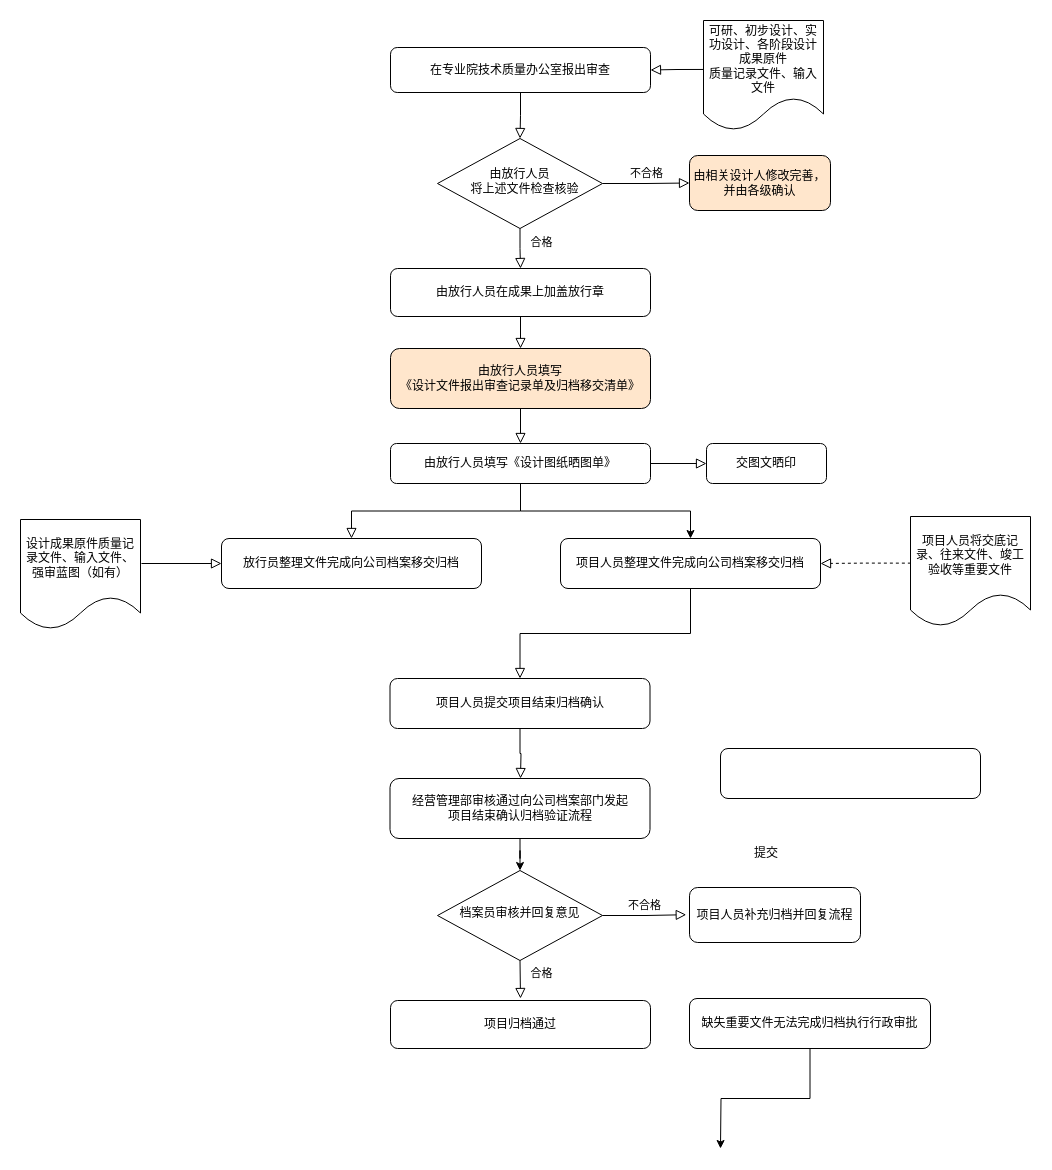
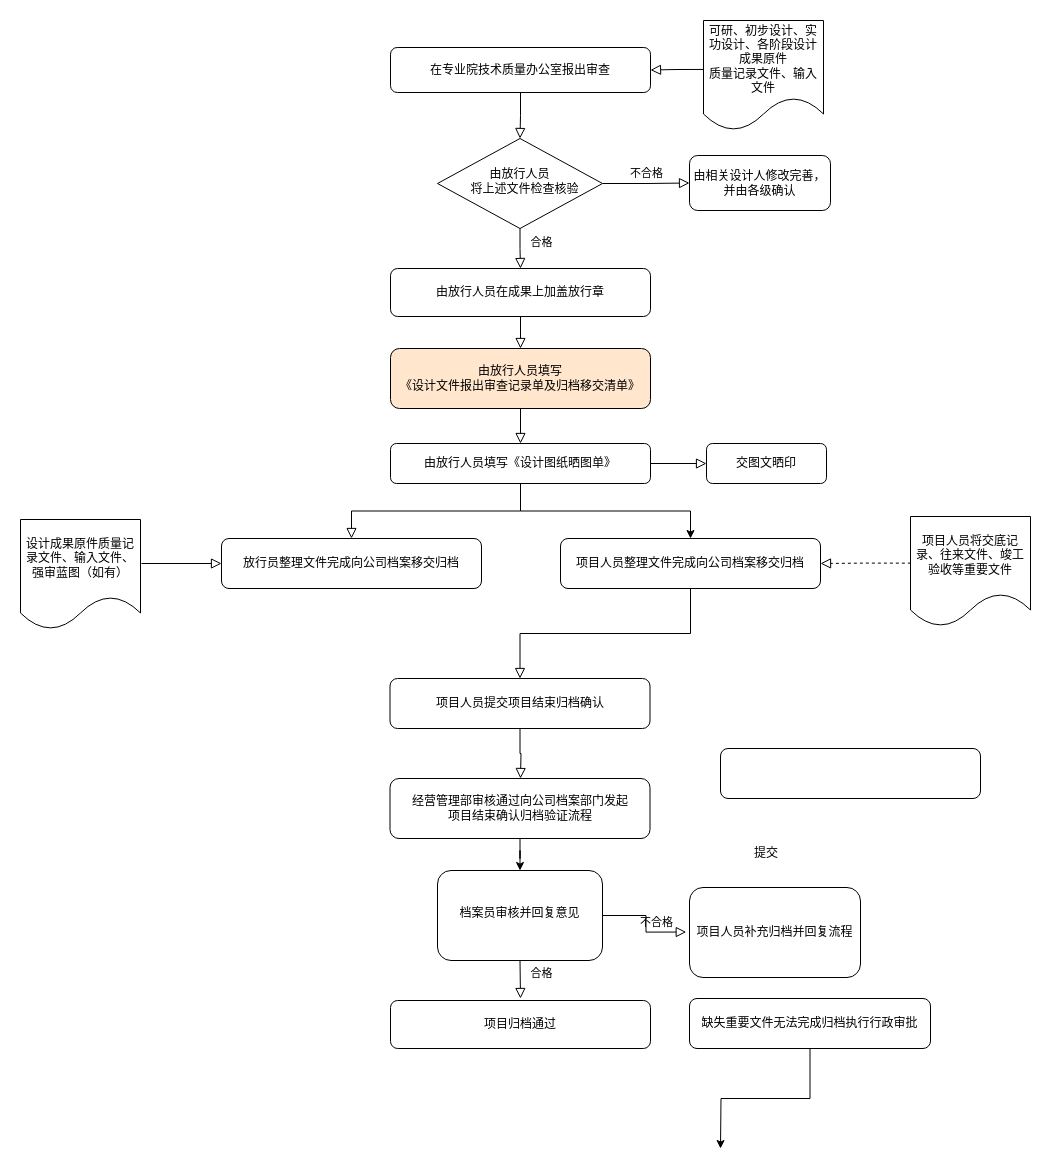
node "由相关设计人修改完善，并由各级确认": fillcolor #ffe6cc -> #ffffff
node "项目人员补充归档并回复流程": size 171x55 -> 171x90
node "档案员审核并回复意见": shape diamond -> rounded rectangle
